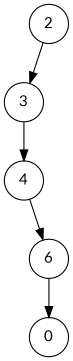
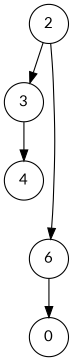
edge "4" -> "6": now "2" -> "6"
